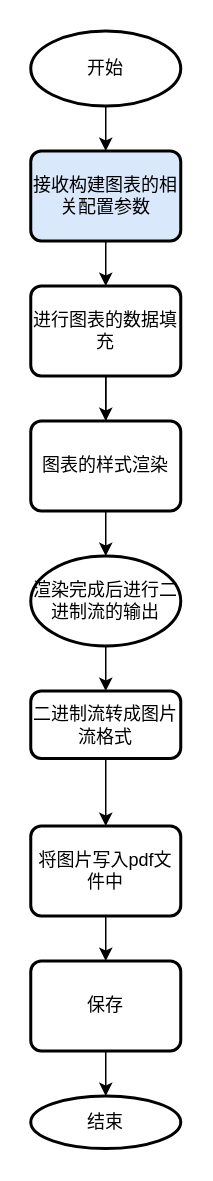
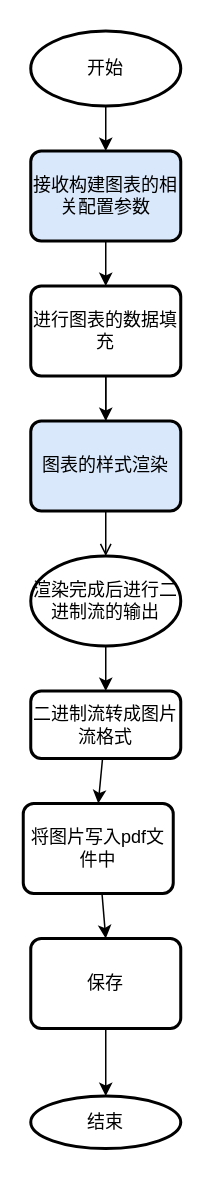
node "图表的样式渲染": fillcolor #ffffff -> #dae8fc
edge "图表的样式渲染" -> "渲染完成后进行二进制流的输出": arrowhead classic -> open
node "将图片写入pdf文件中": moved (106, 871) -> (98, 848)
node "保存": moved (106, 1006) -> (106, 983)
